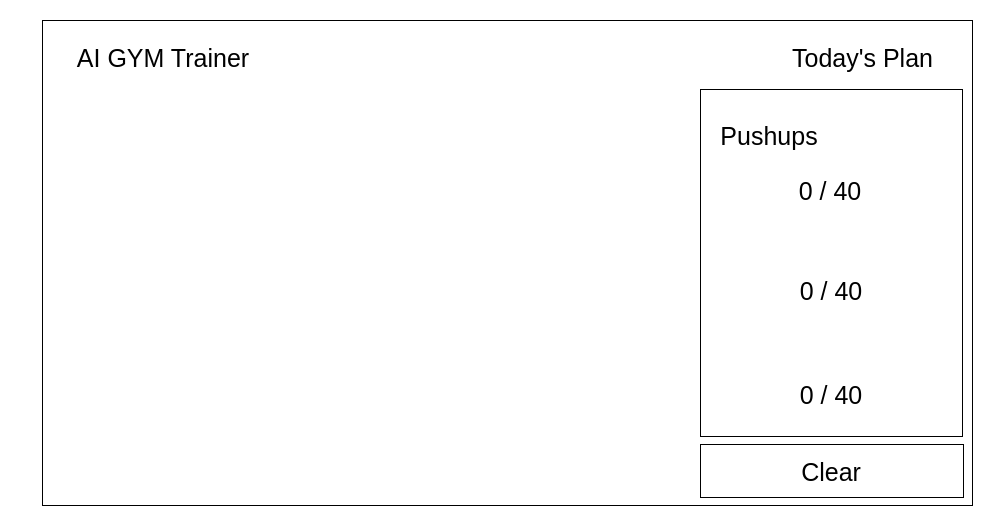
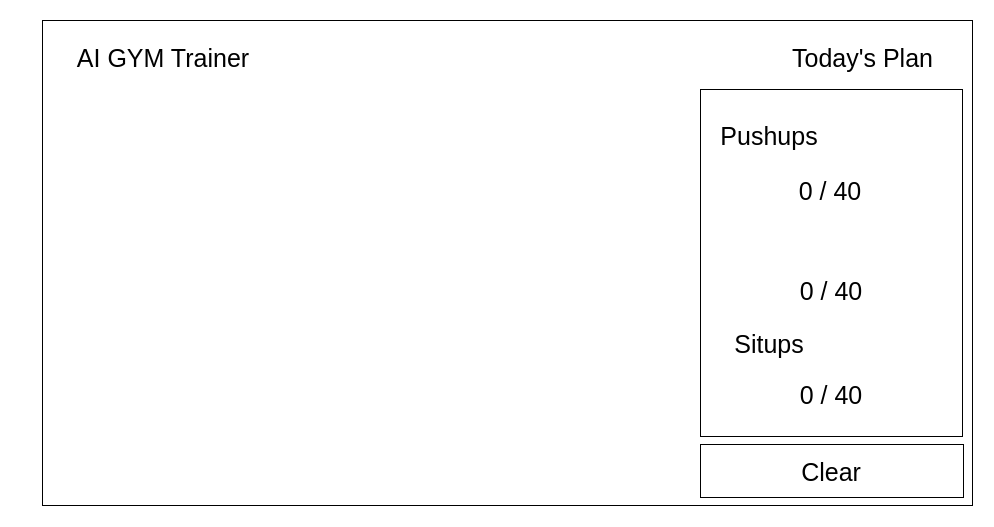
node "Situps": added
